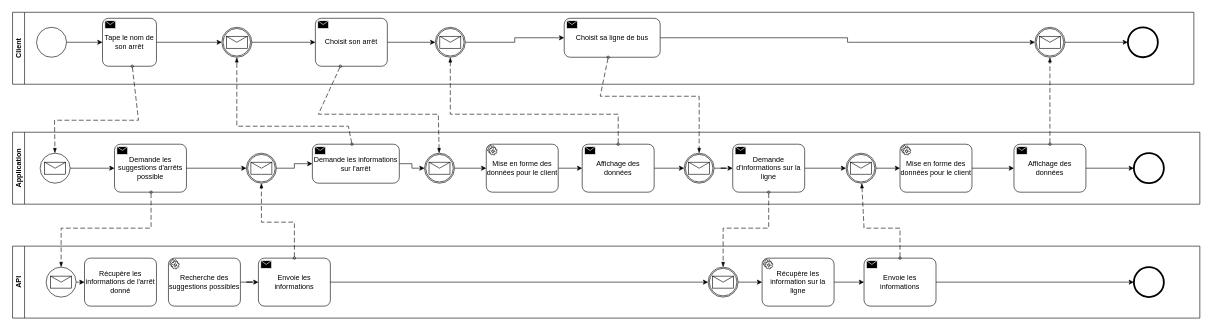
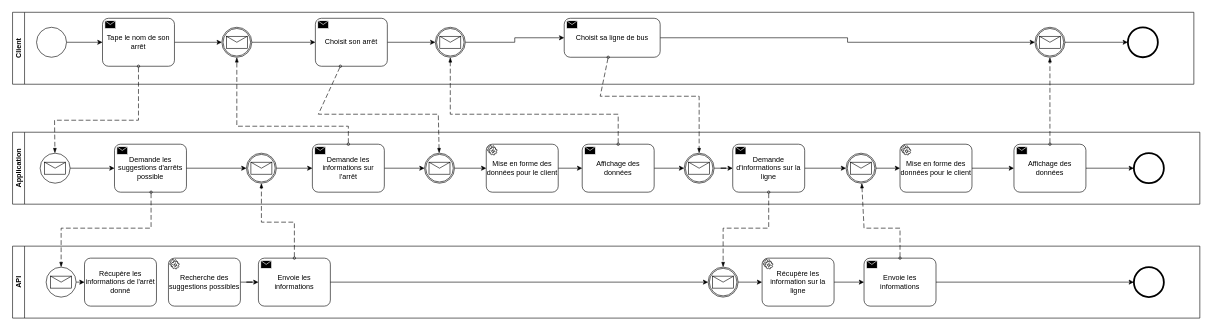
node "Tape le nom de son arrêt": size 54x48 -> 72x48
node "Demande les informations sur l'arrêt": size 87x39 -> 72x48
